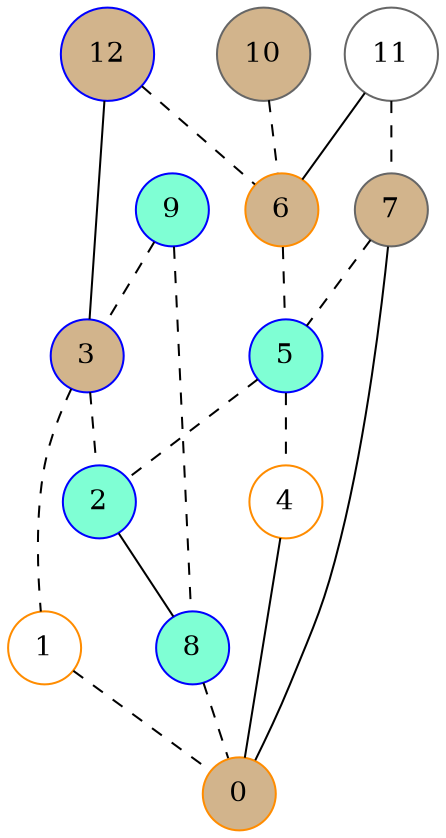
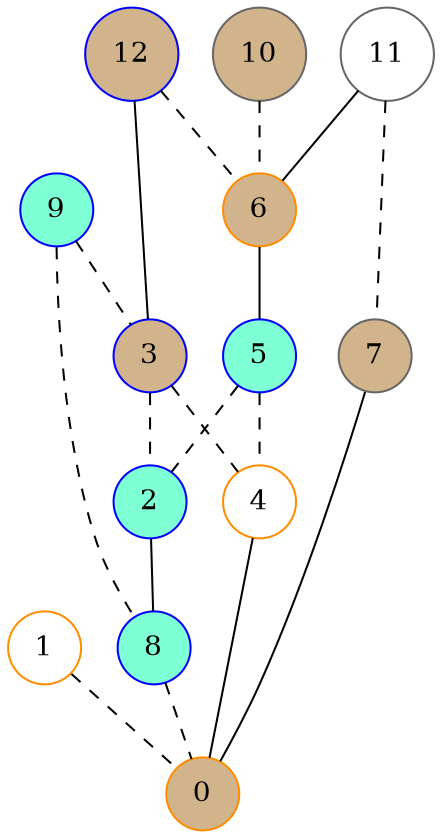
edge "6" -- "5": style dashed -> solid
edge "7" -- "5": removed
edge "3" -- "1": now "3" -- "4"
